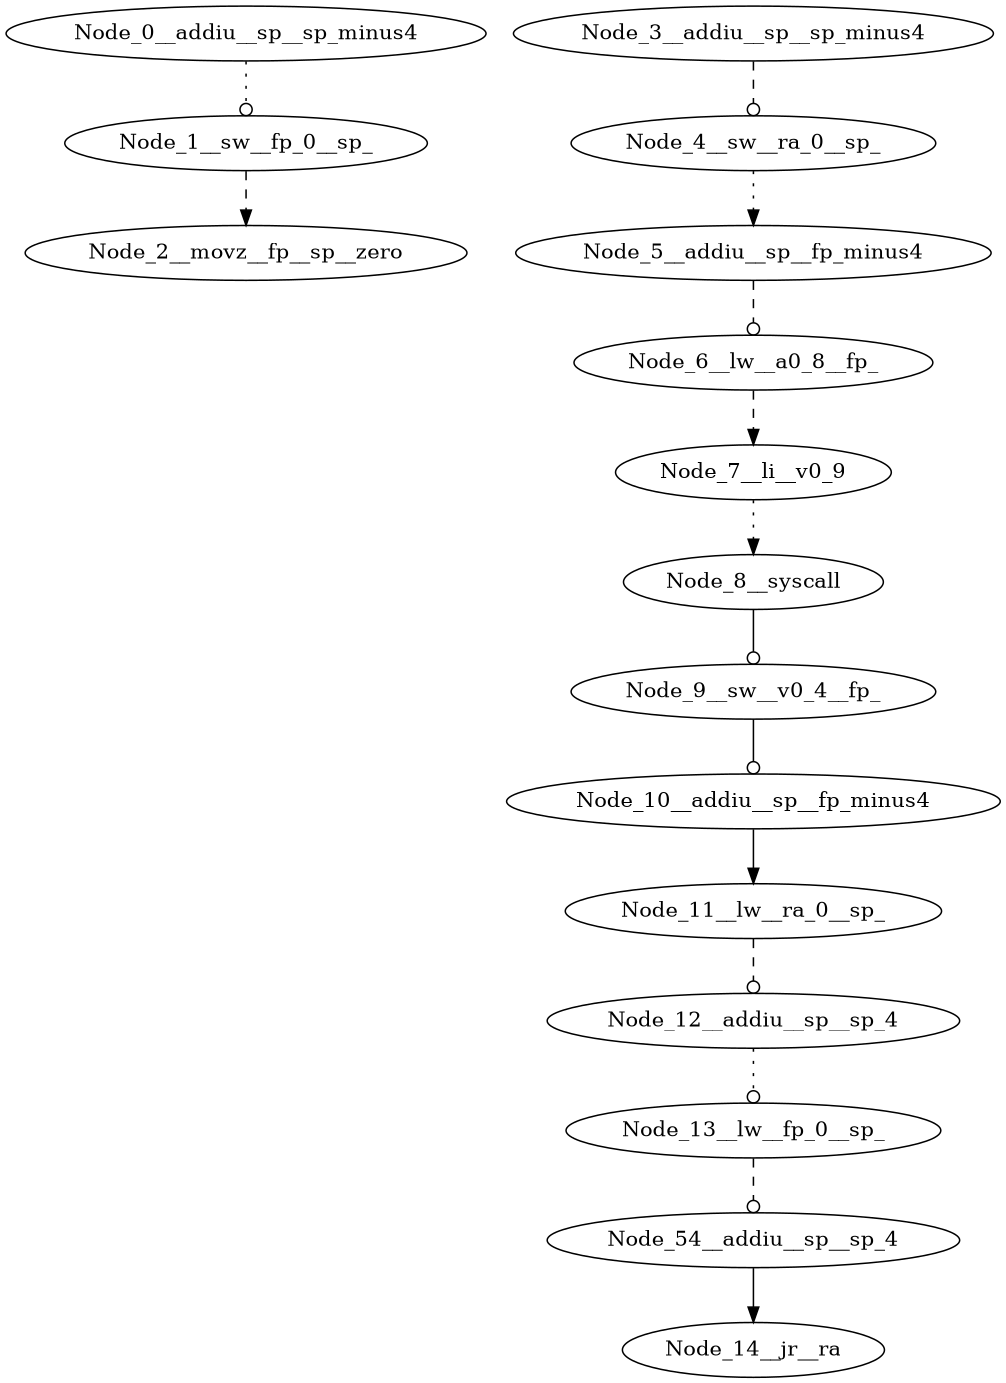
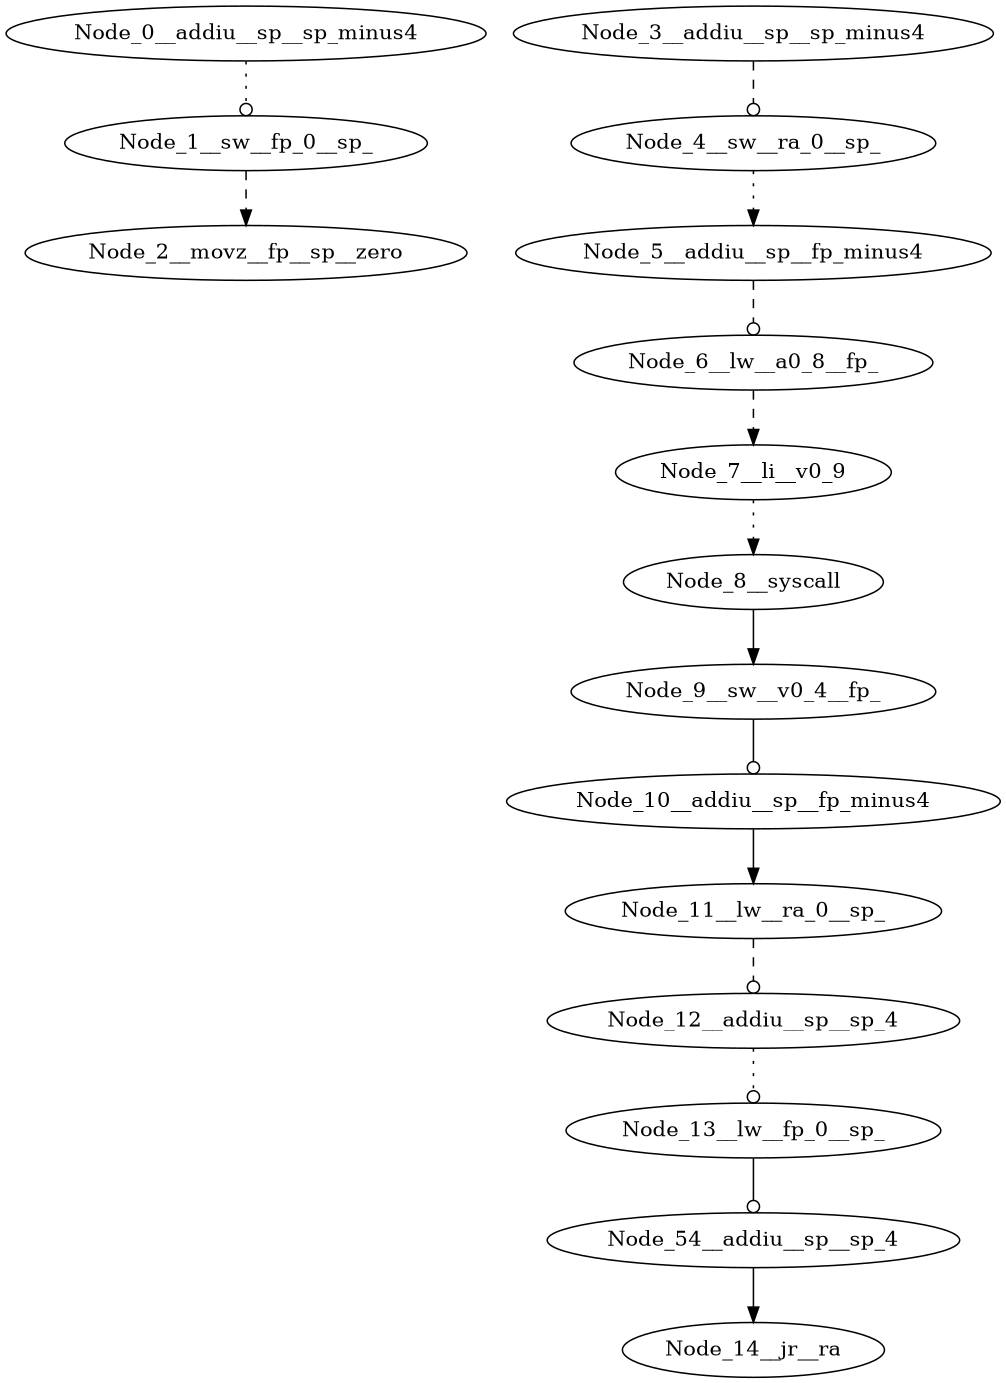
edge "Node_8__syscall" -> "Node_9__sw__v0_4__fp_": arrowhead odot -> normal
edge "Node_13__lw__fp_0__sp_" -> "Node_54__addiu__sp__sp_4": style dashed -> solid
